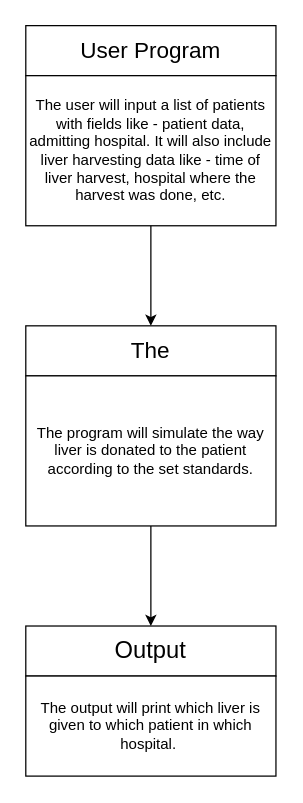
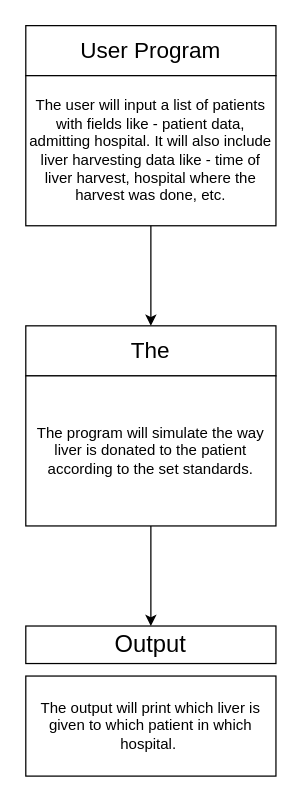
node "Output": size 250x50 -> 250x38
